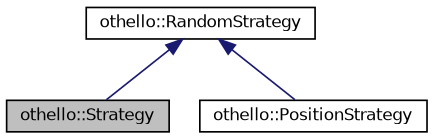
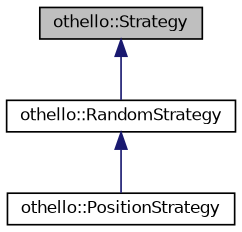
edge "othello::Strategy" -> "othello::RandomStrategy": reversed
